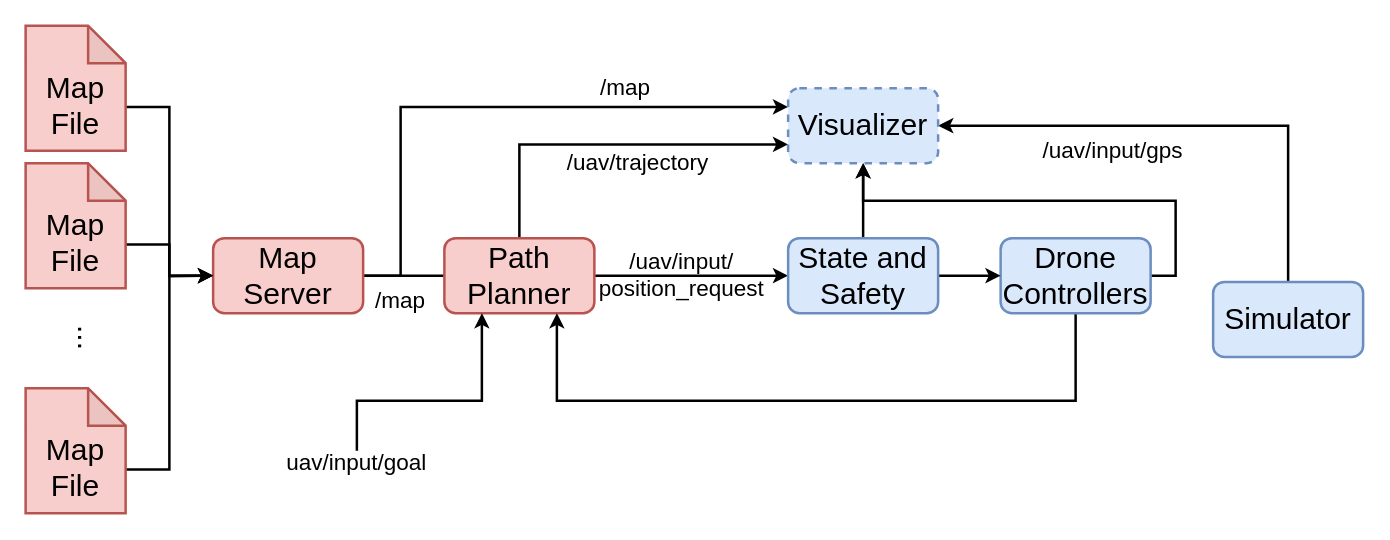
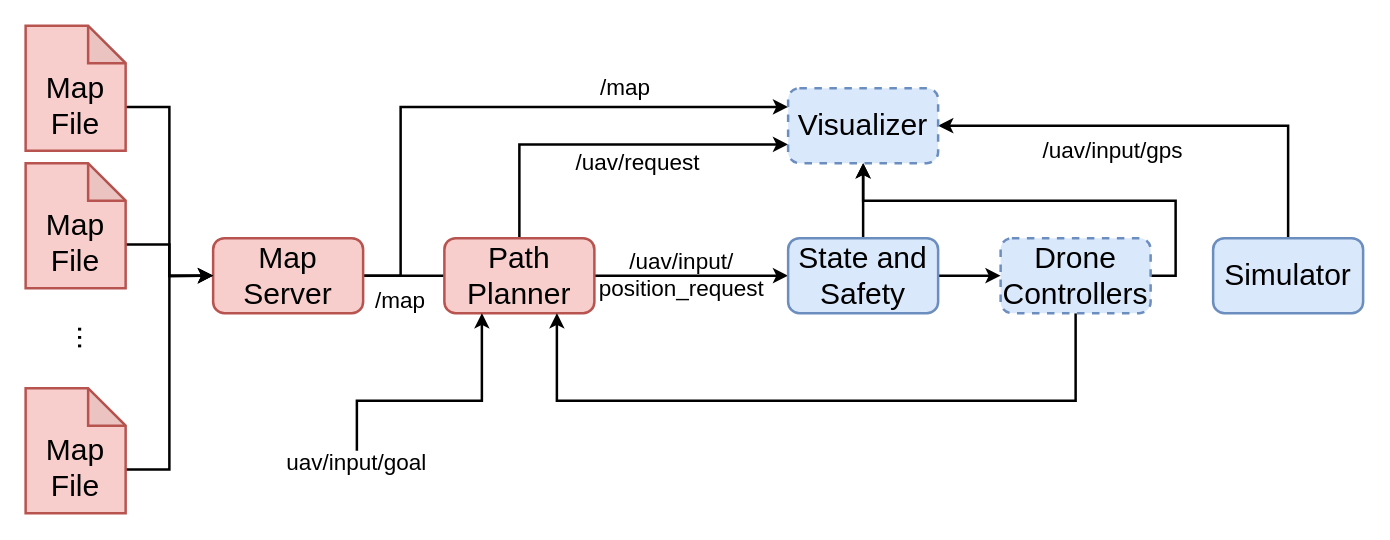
node "/uav/trajectory": label "/uav/trajectory" -> "/uav/request"
node "Drone Controllers": style solid -> dashed
node "Simulator": moved (1288, 319) -> (1288, 276)
